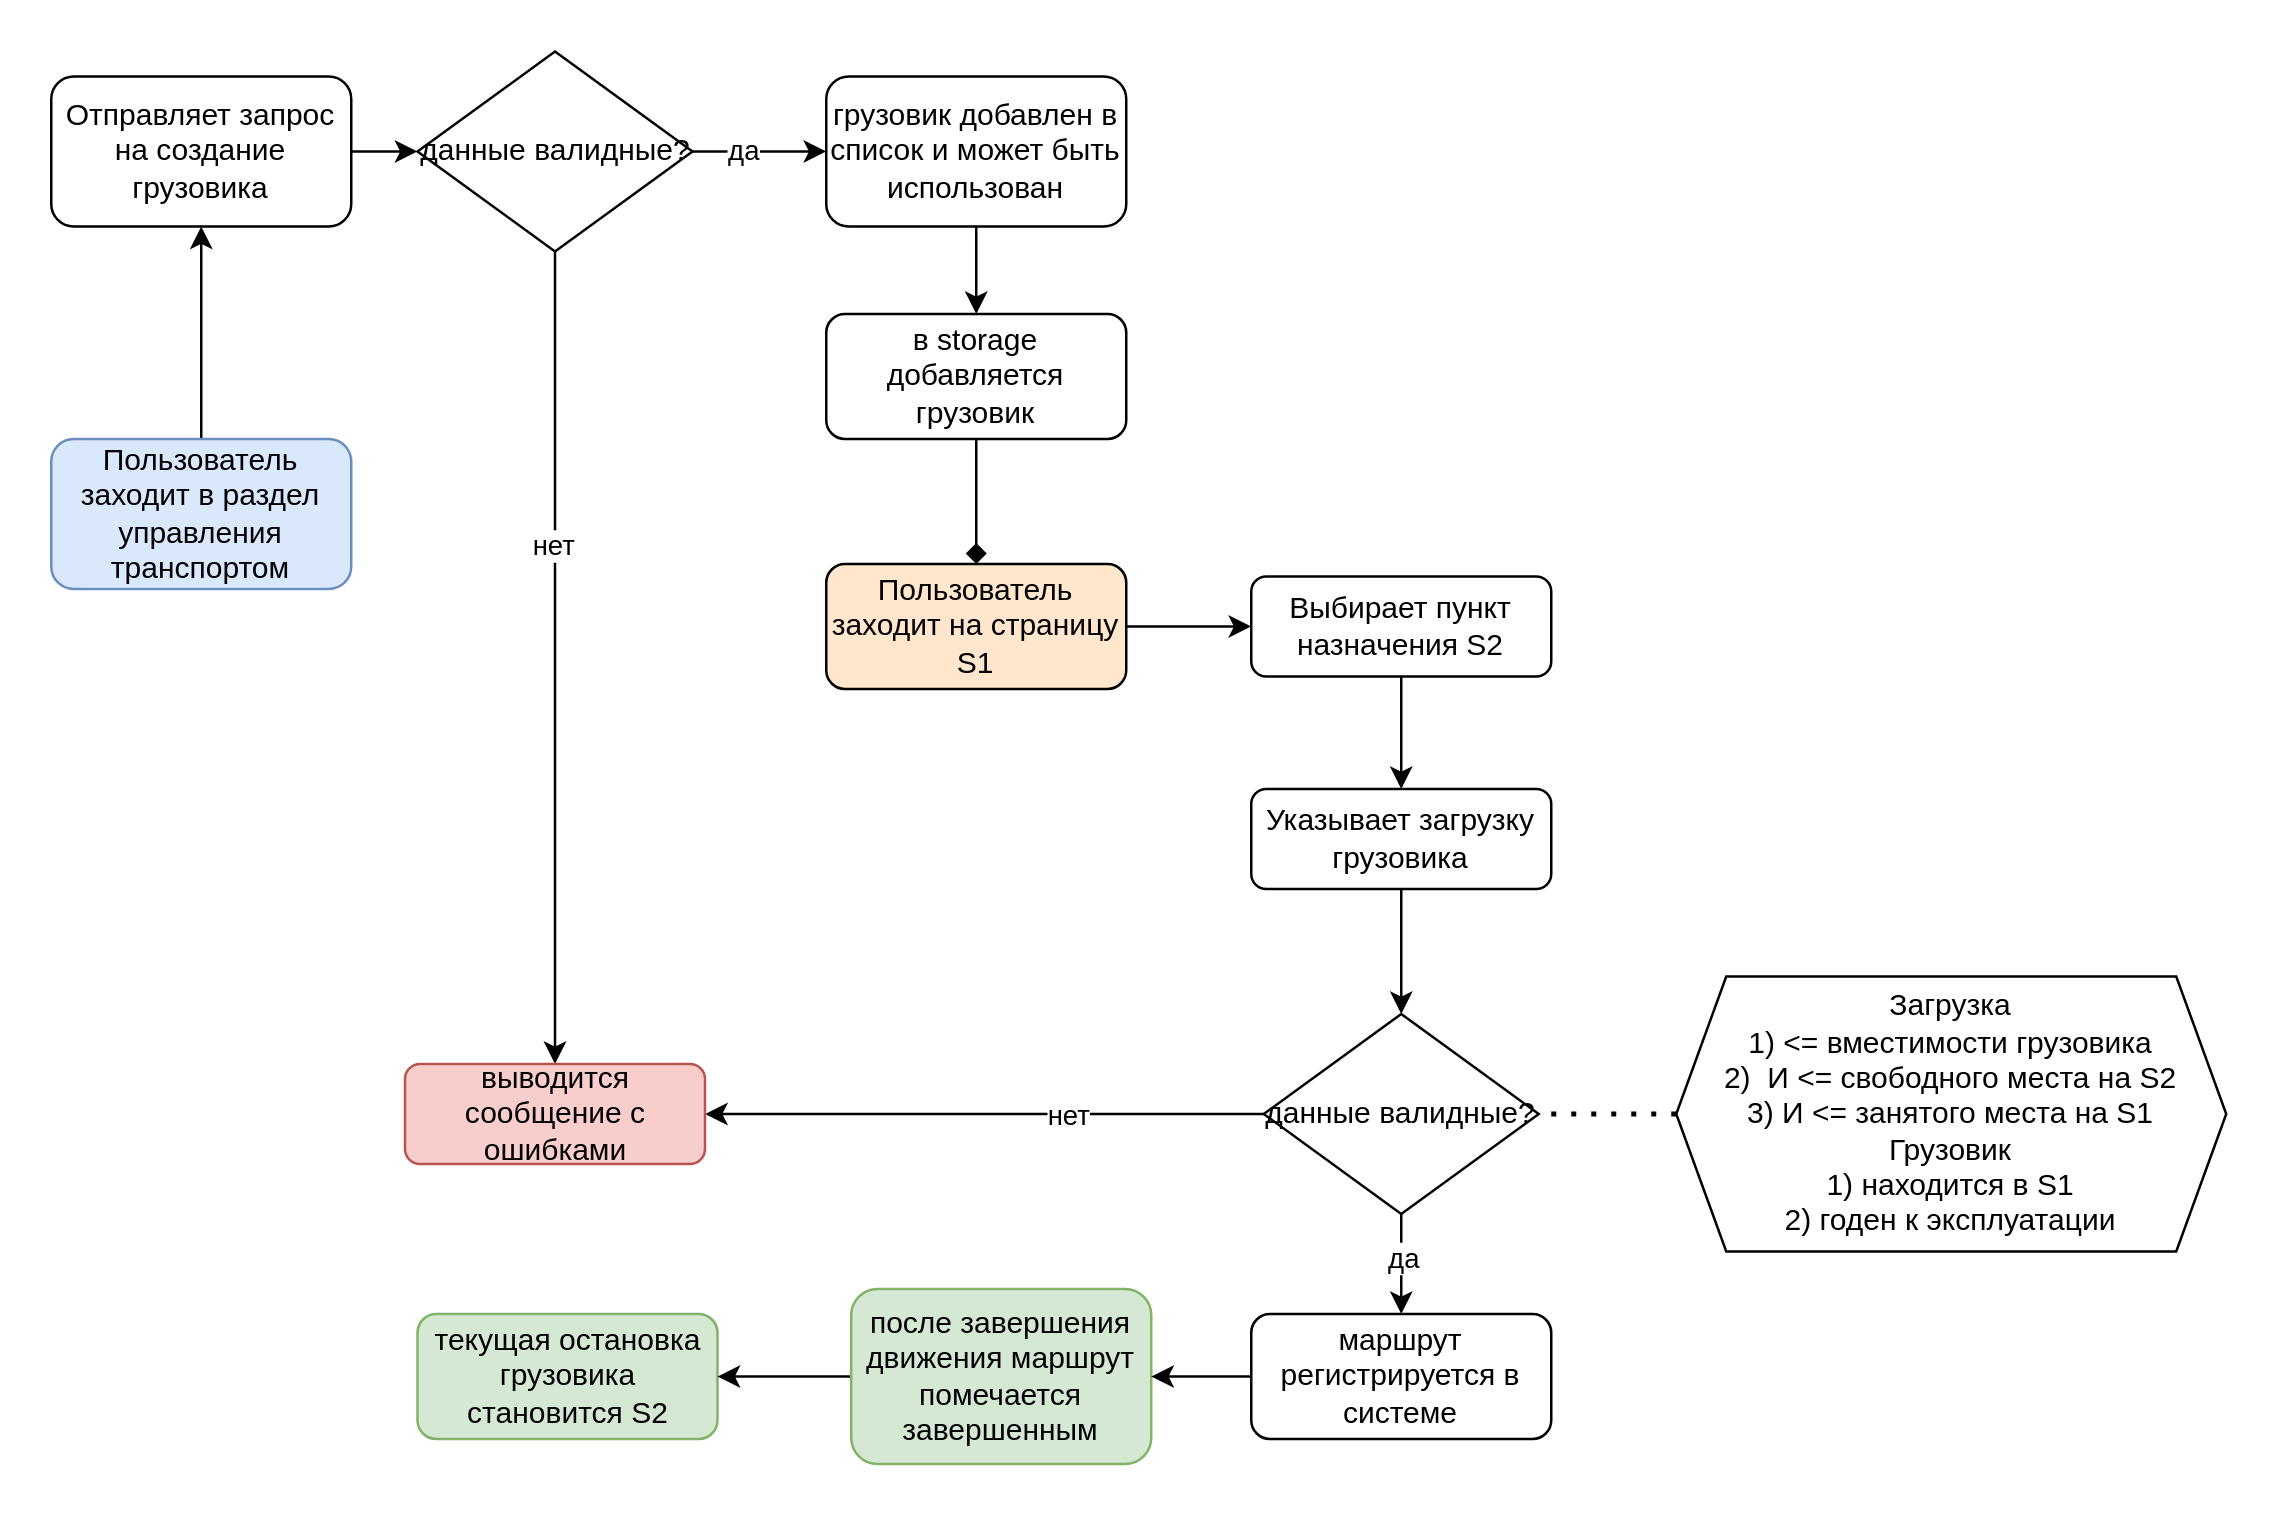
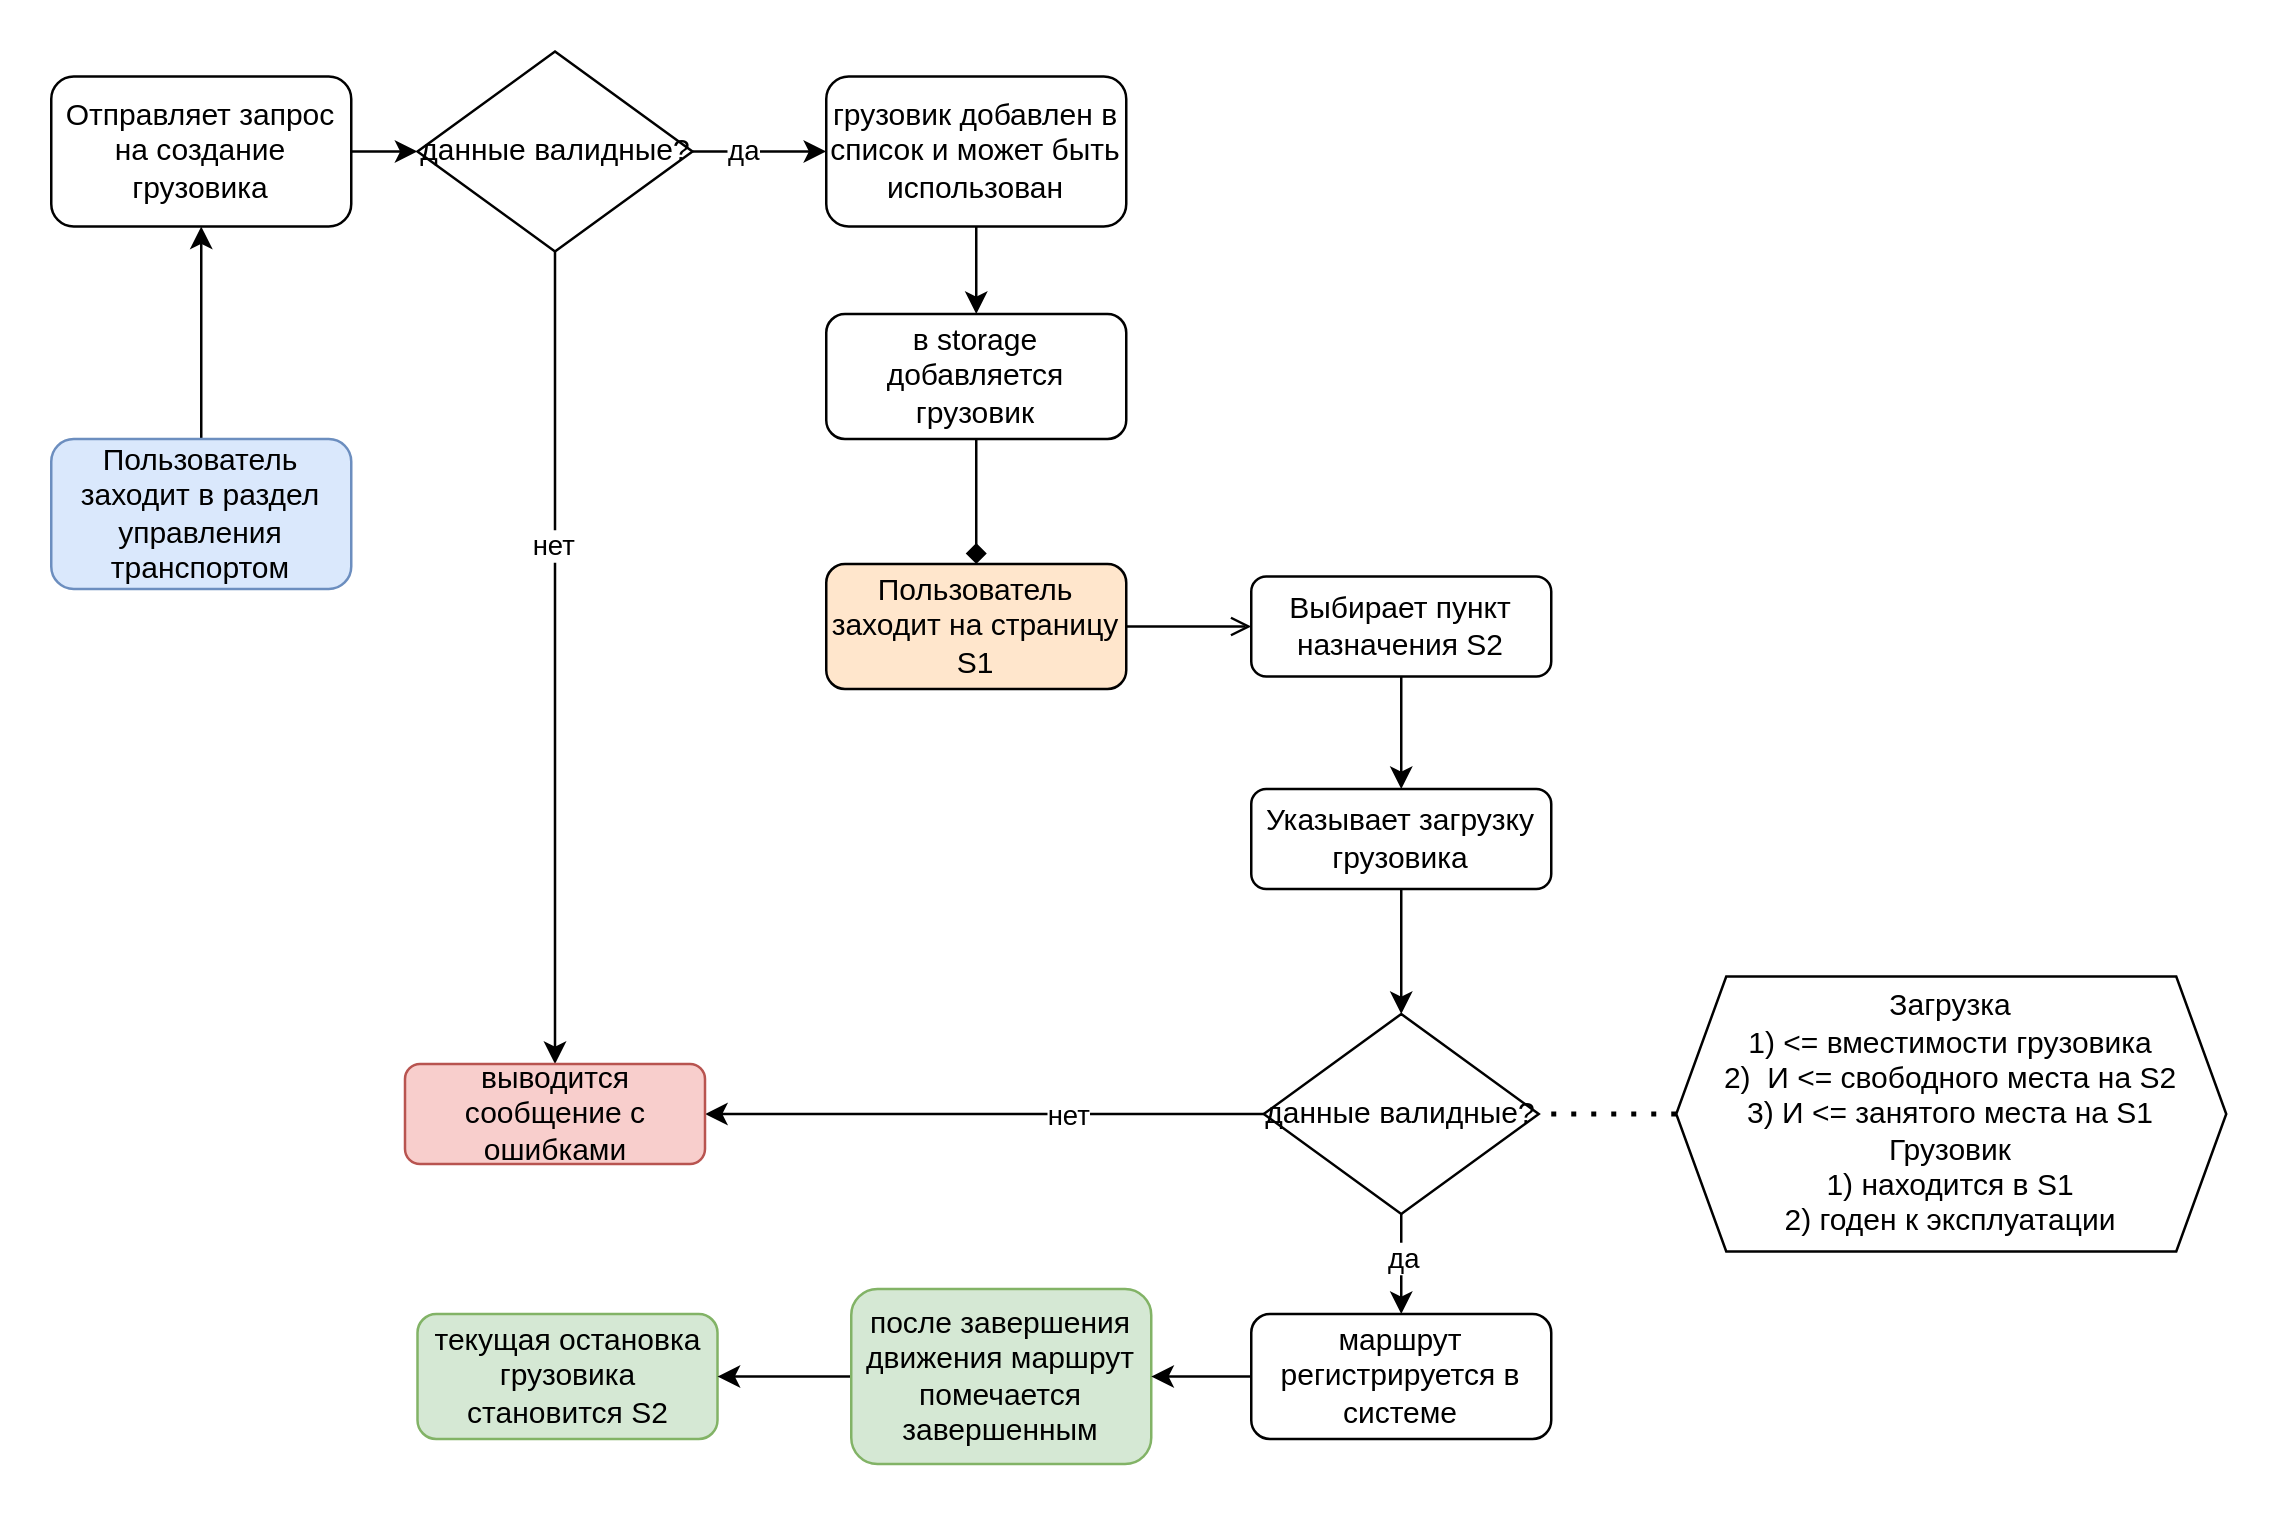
edge "Пользователь заходит на страницу S1" -> "Выбирает пункт назначения S2": arrowhead classic -> open
